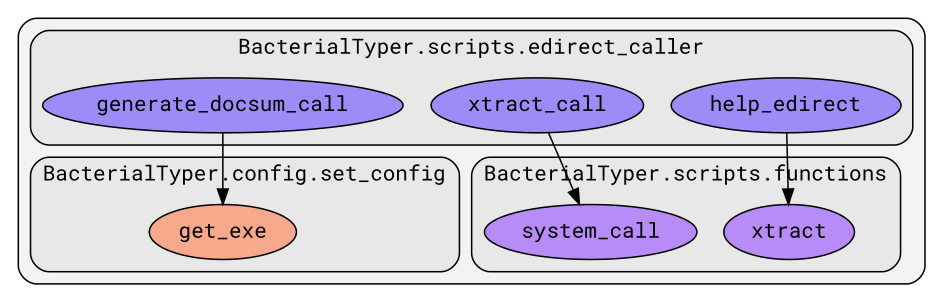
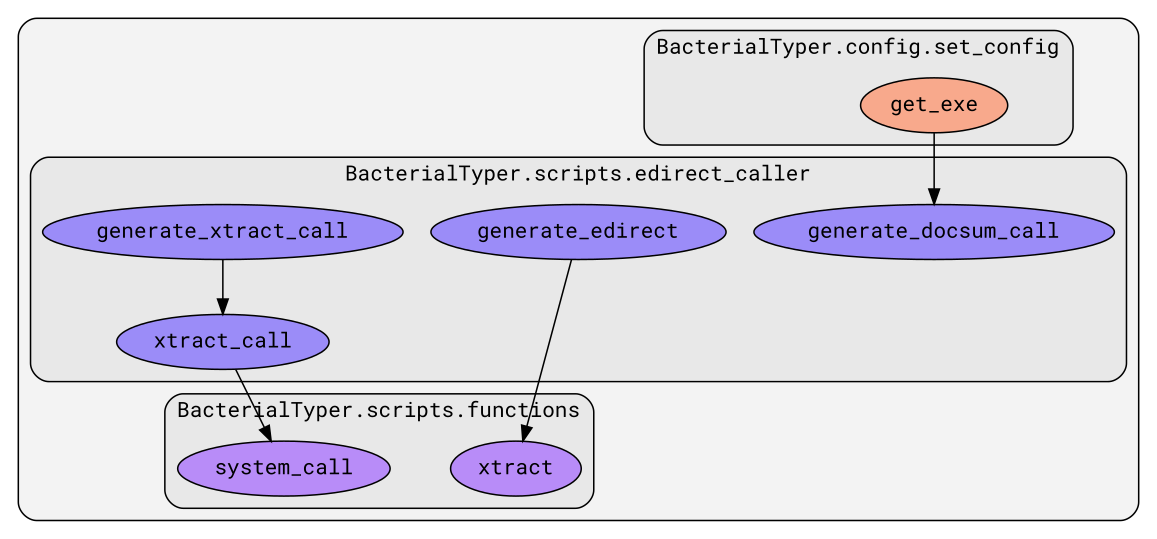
node "help_edirect": label "help_edirect" -> "generate_edirect"
edge "generate_docsum_call" -> "get_exe": reversed
node "generate_xtract_call": added
